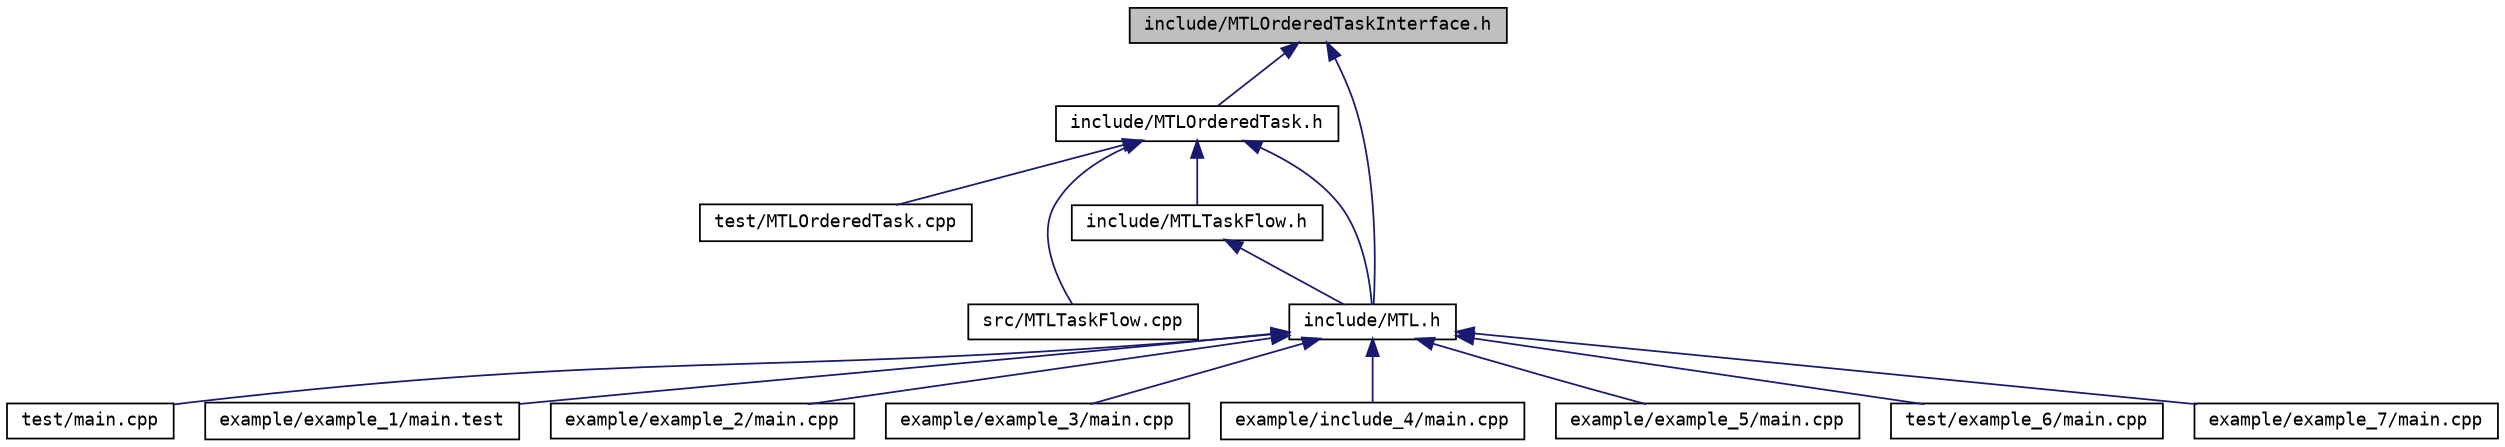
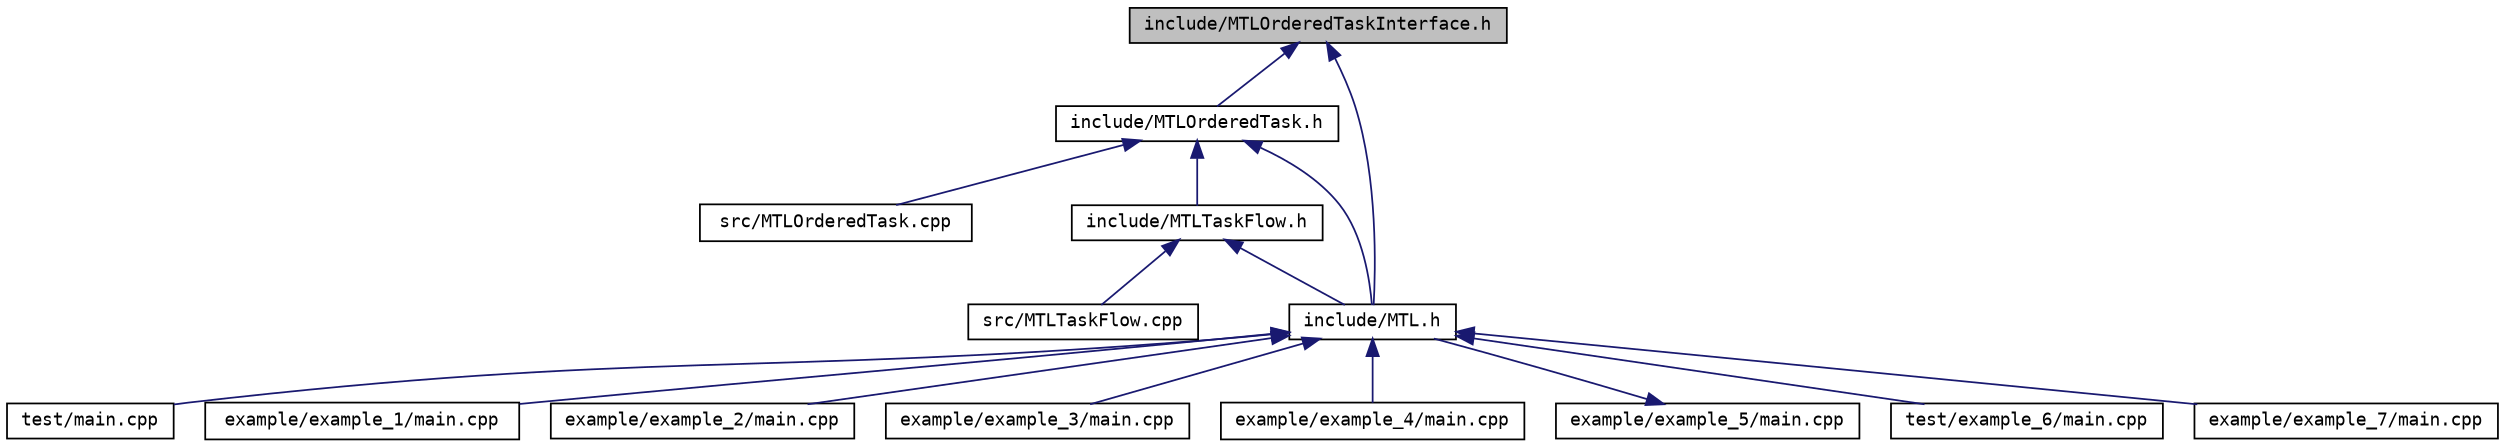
edge "src/MTLTaskFlow.cpp" -> "include/MTLOrderedTask.h": now "src/MTLTaskFlow.cpp" -> "include/MTLTaskFlow.h"
node "test/MTLOrderedTask.cpp": label "test/MTLOrderedTask.cpp" -> "src/MTLOrderedTask.cpp"
edge "example/example_5/main.cpp" -> "include/MTL.h": reversed
node "example/example_1/main.test": label "example/example_1/main.test" -> "example/example_1/main.cpp"
node "example/include_4/main.cpp": label "example/include_4/main.cpp" -> "example/example_4/main.cpp"
